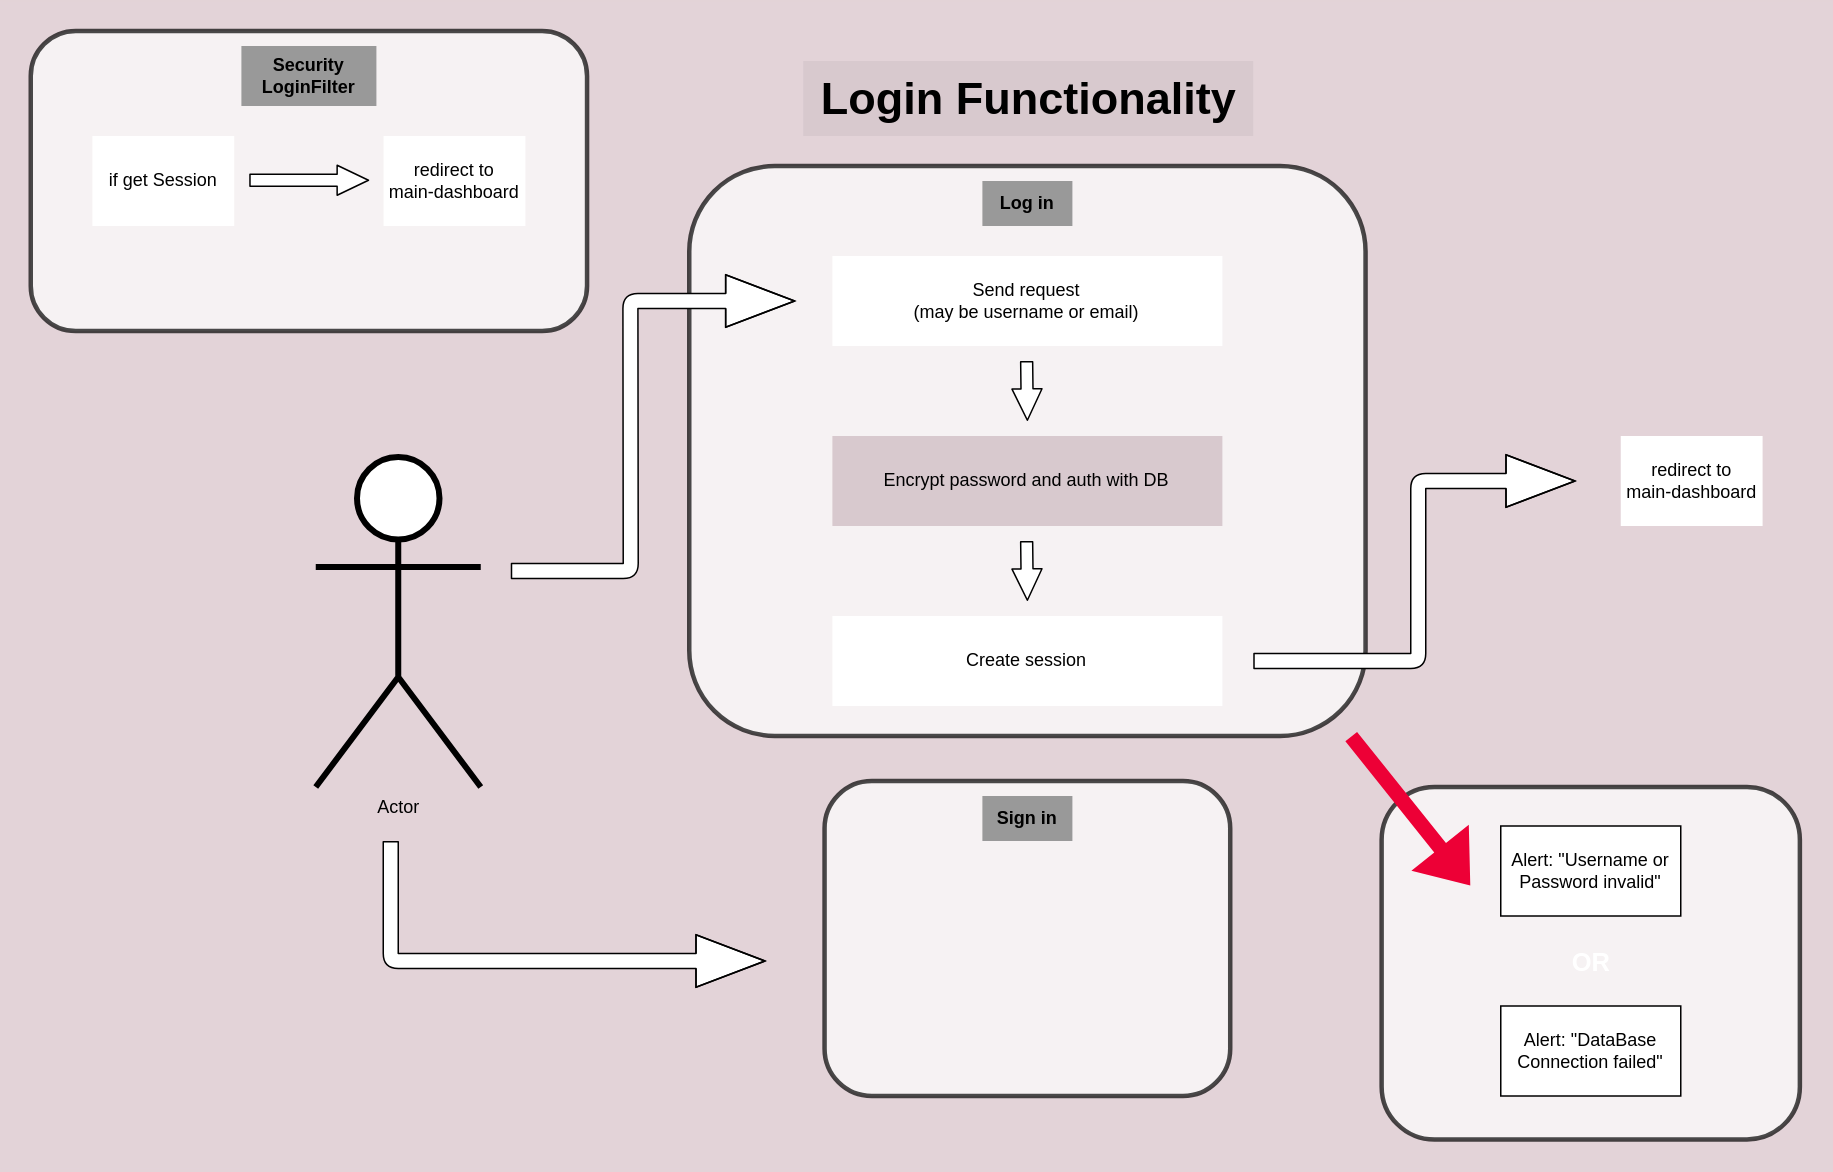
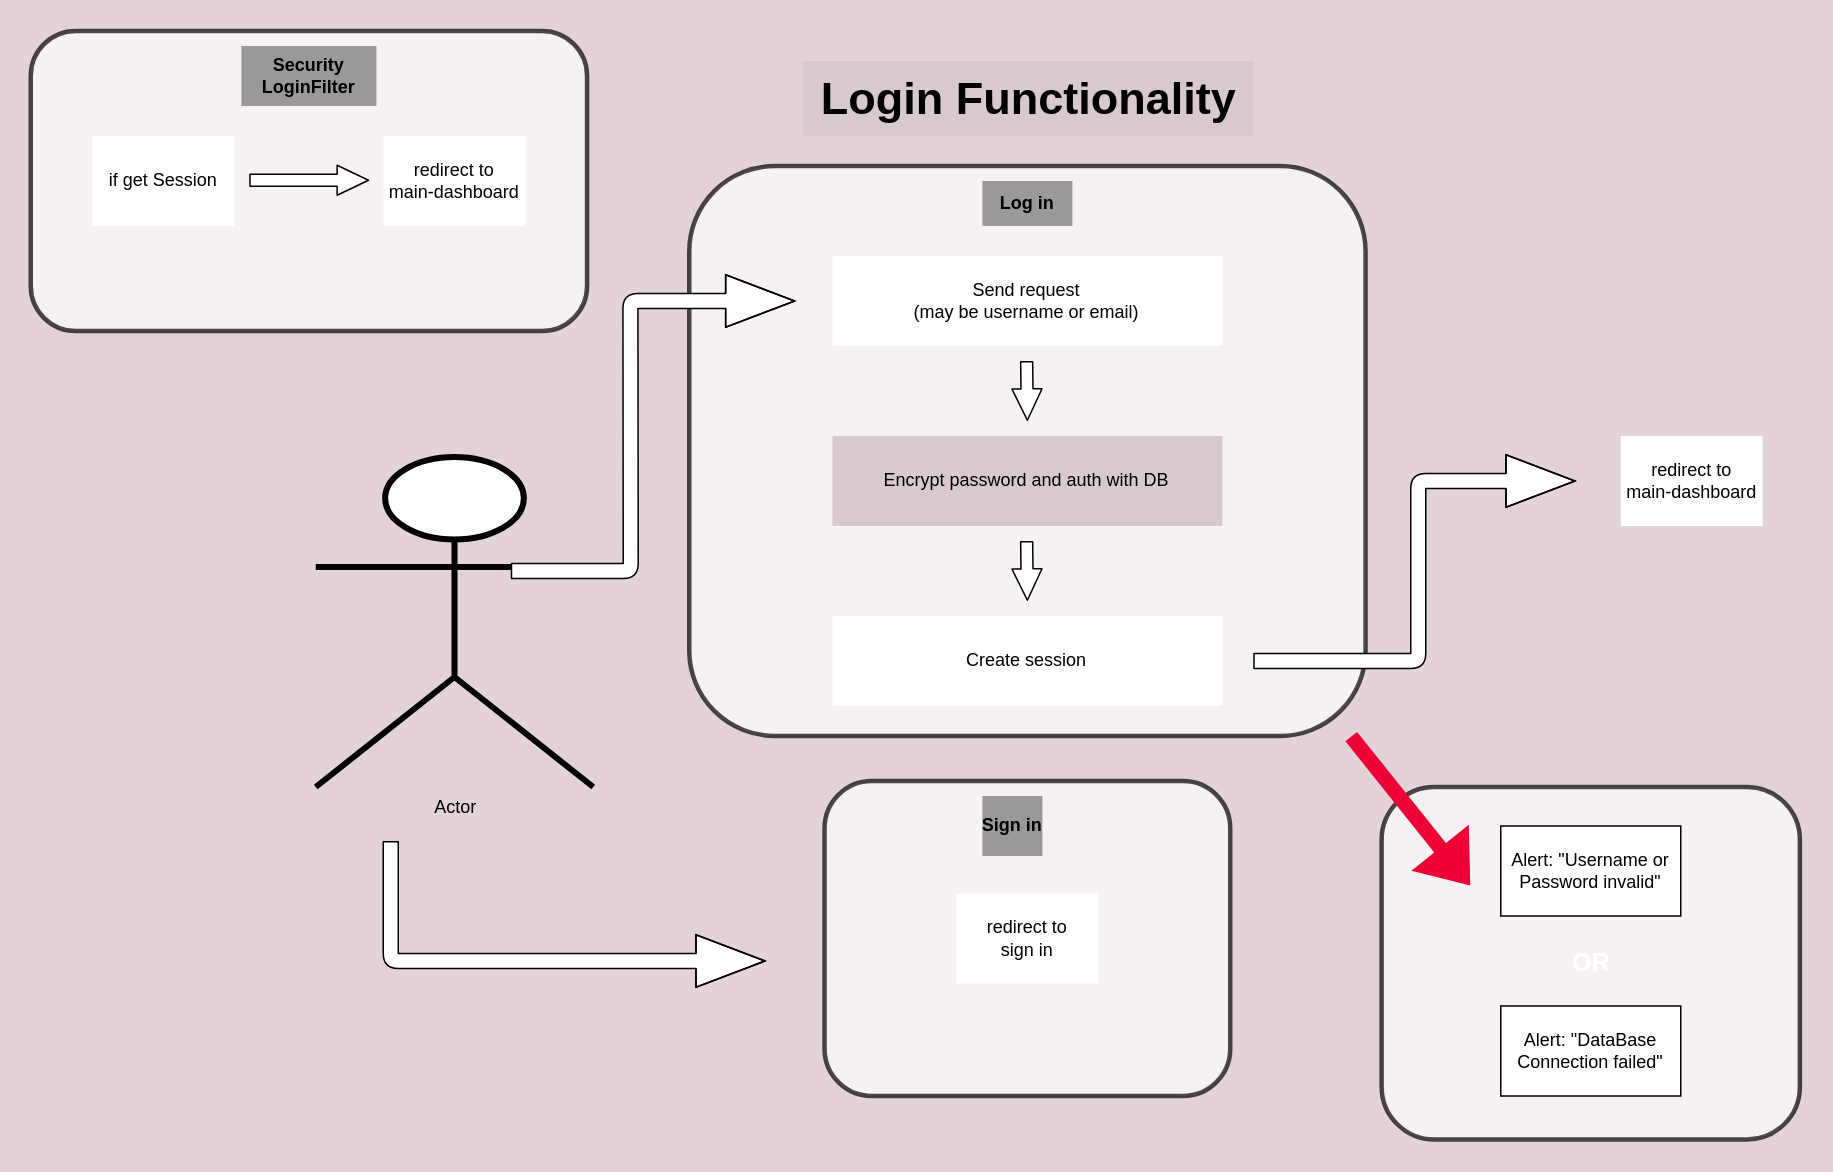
node "Actor": size 165x330 -> 278x330
node "Sign in": size 90x45 -> 60x60
node "redirect to sign in": added
